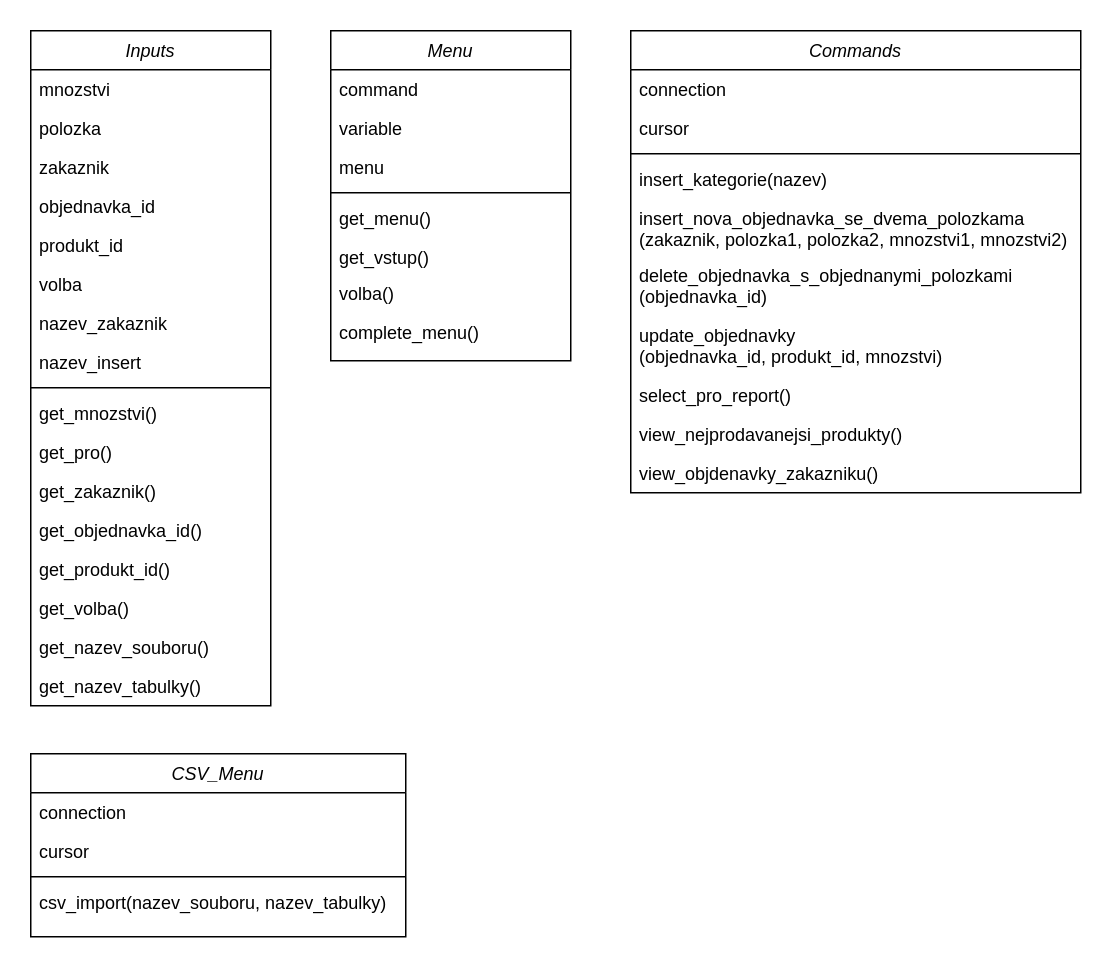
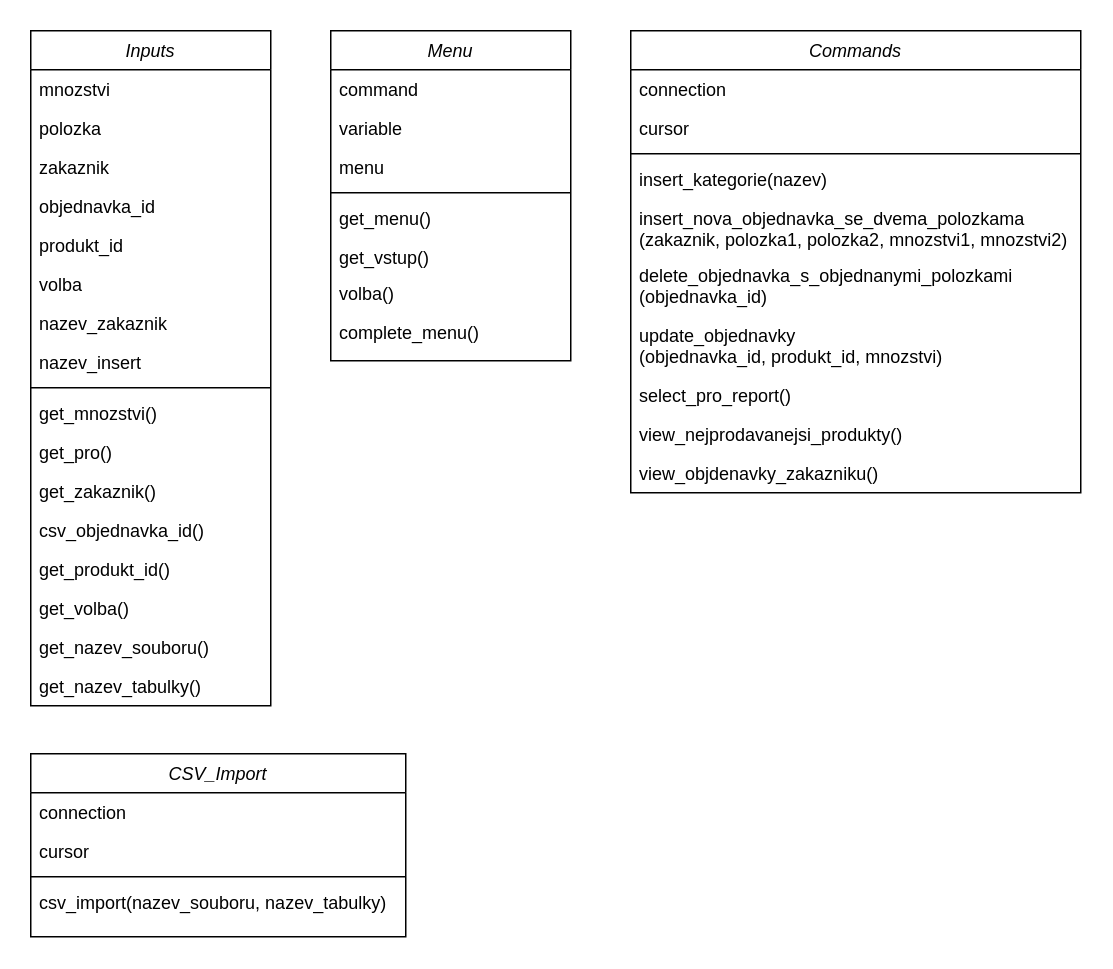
node "get_objednavka_id()": label "get_objednavka_id()" -> "csv_objednavka_id()"
node "CSV_Menu": label "CSV_Menu" -> "CSV_Import"
